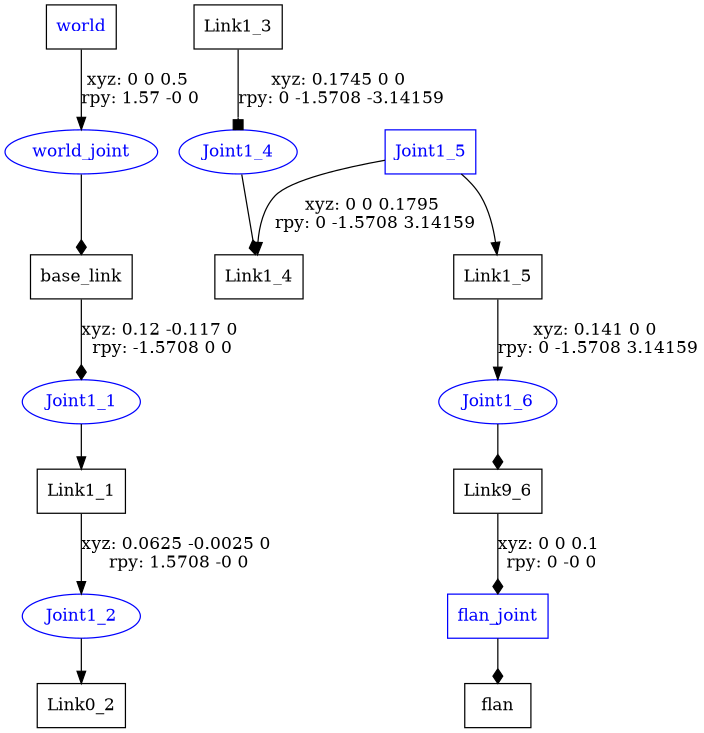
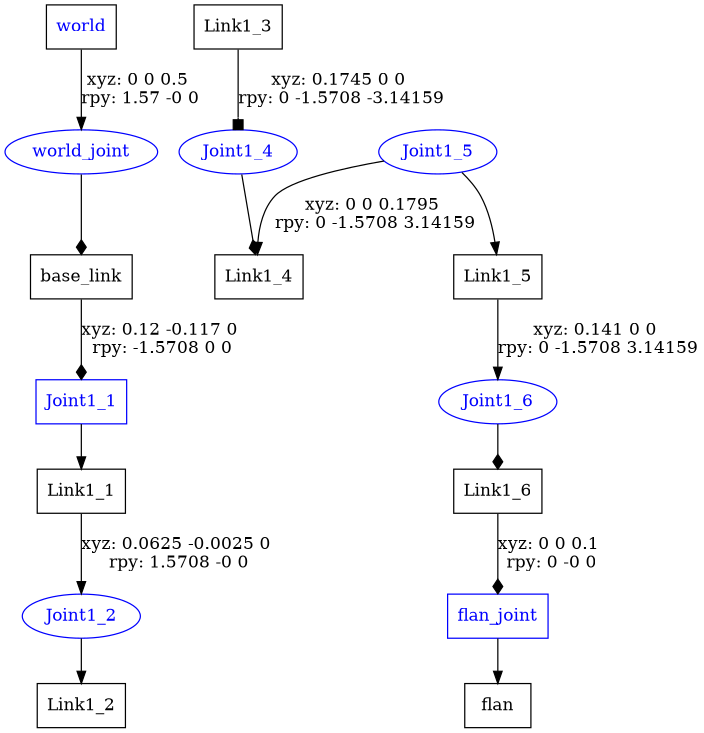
node "Joint1_5": shape box -> ellipse
node "Joint1_1": shape ellipse -> box
node "Link9_6": label "Link9_6" -> "Link1_6"
edge "flan_joint" -> "flan": arrowhead diamond -> normal
node "Link0_2": label "Link0_2" -> "Link1_2"
